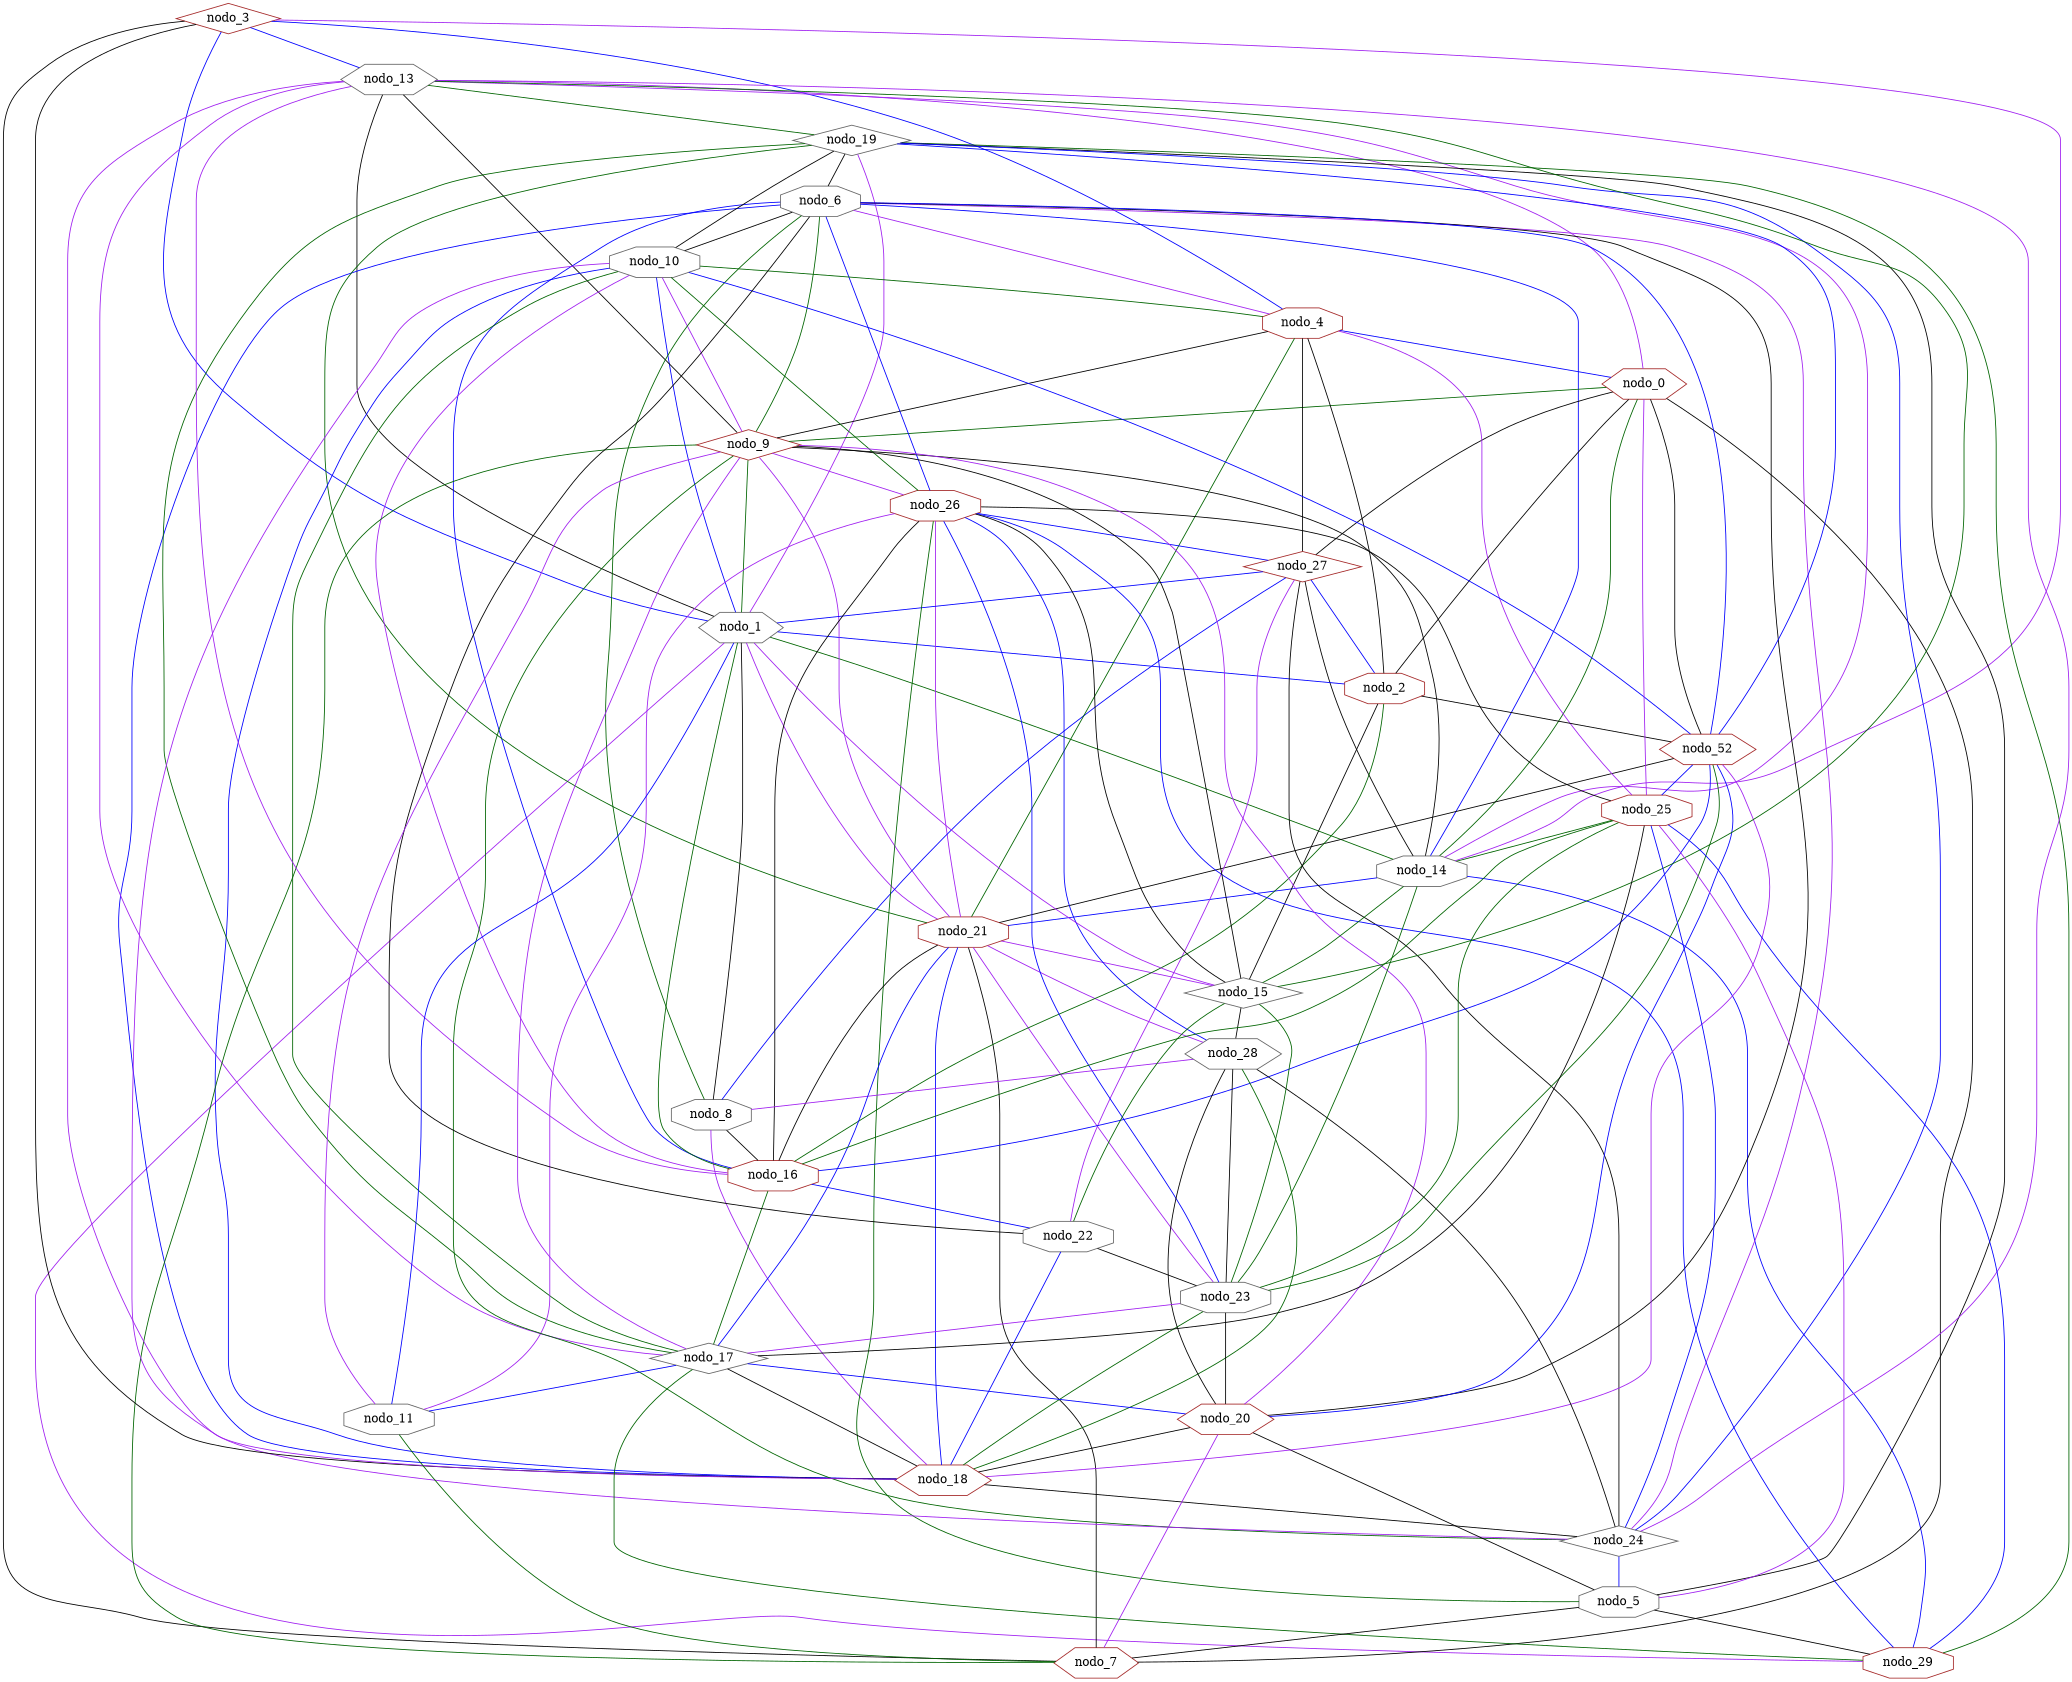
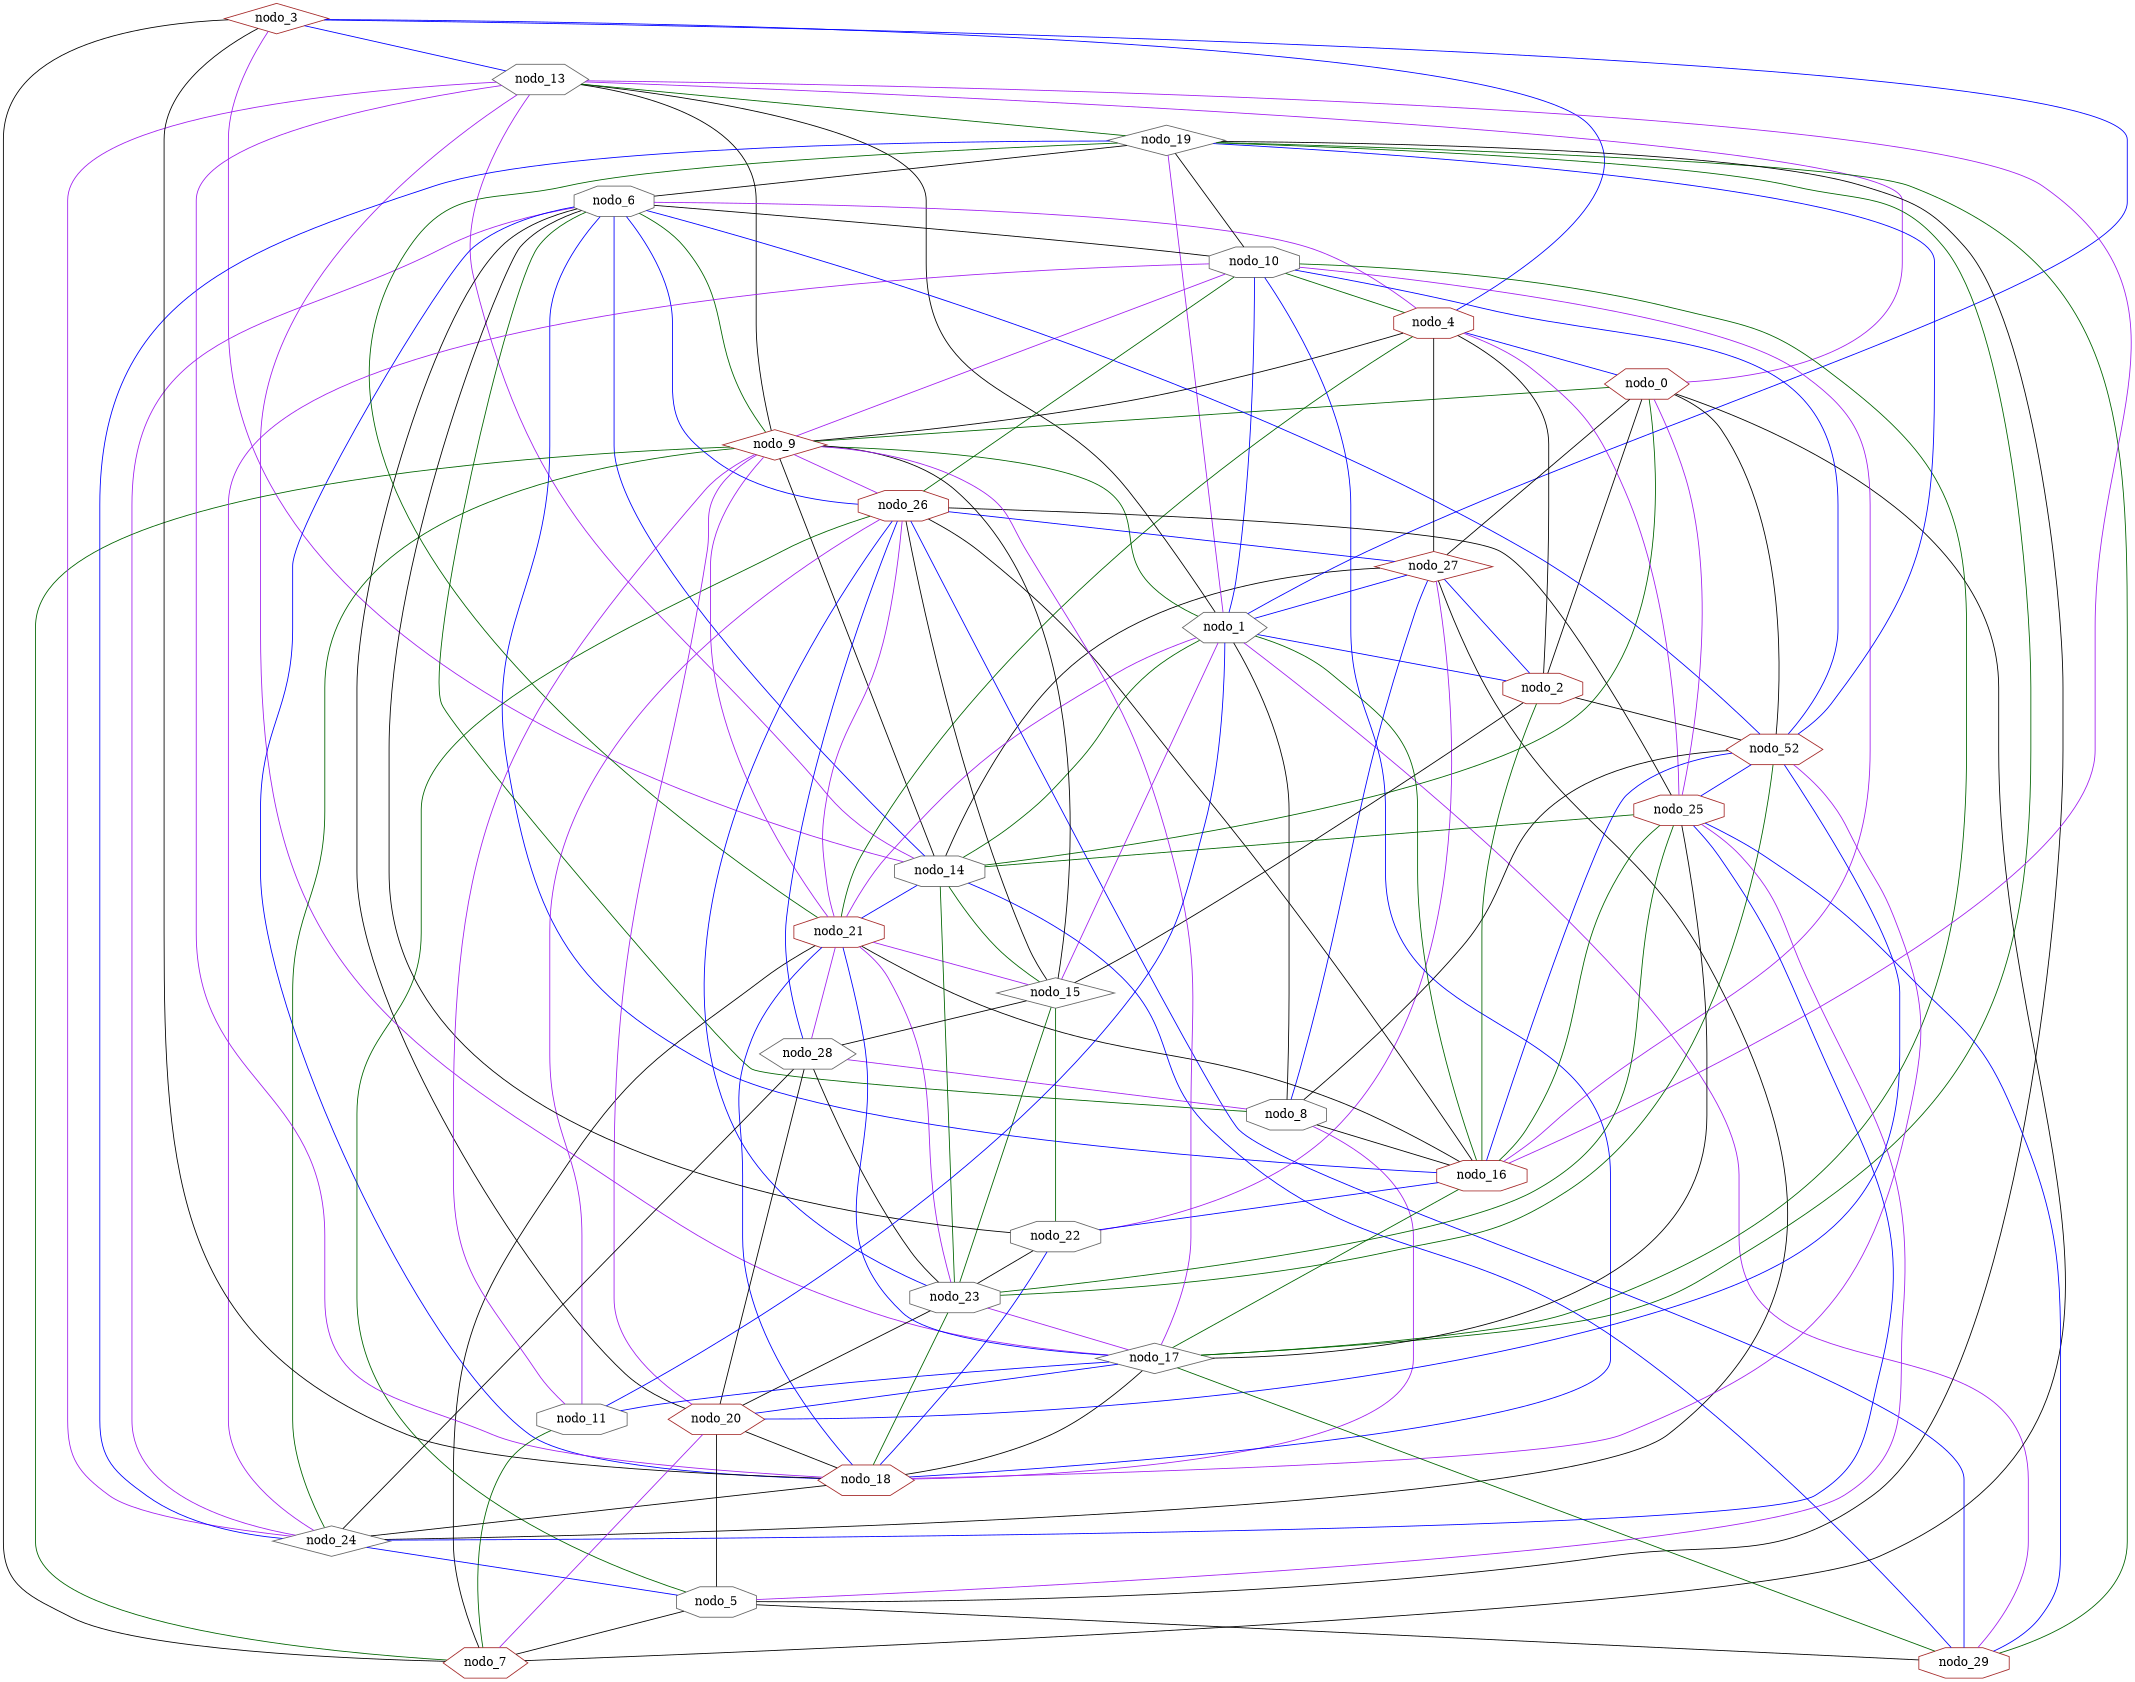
edge "nodo_13" -- "nodo_15": removed
edge "nodo_52" -- "nodo_21": now "nodo_52" -- "nodo_8"
edge "nodo_28" -- "nodo_18": removed
